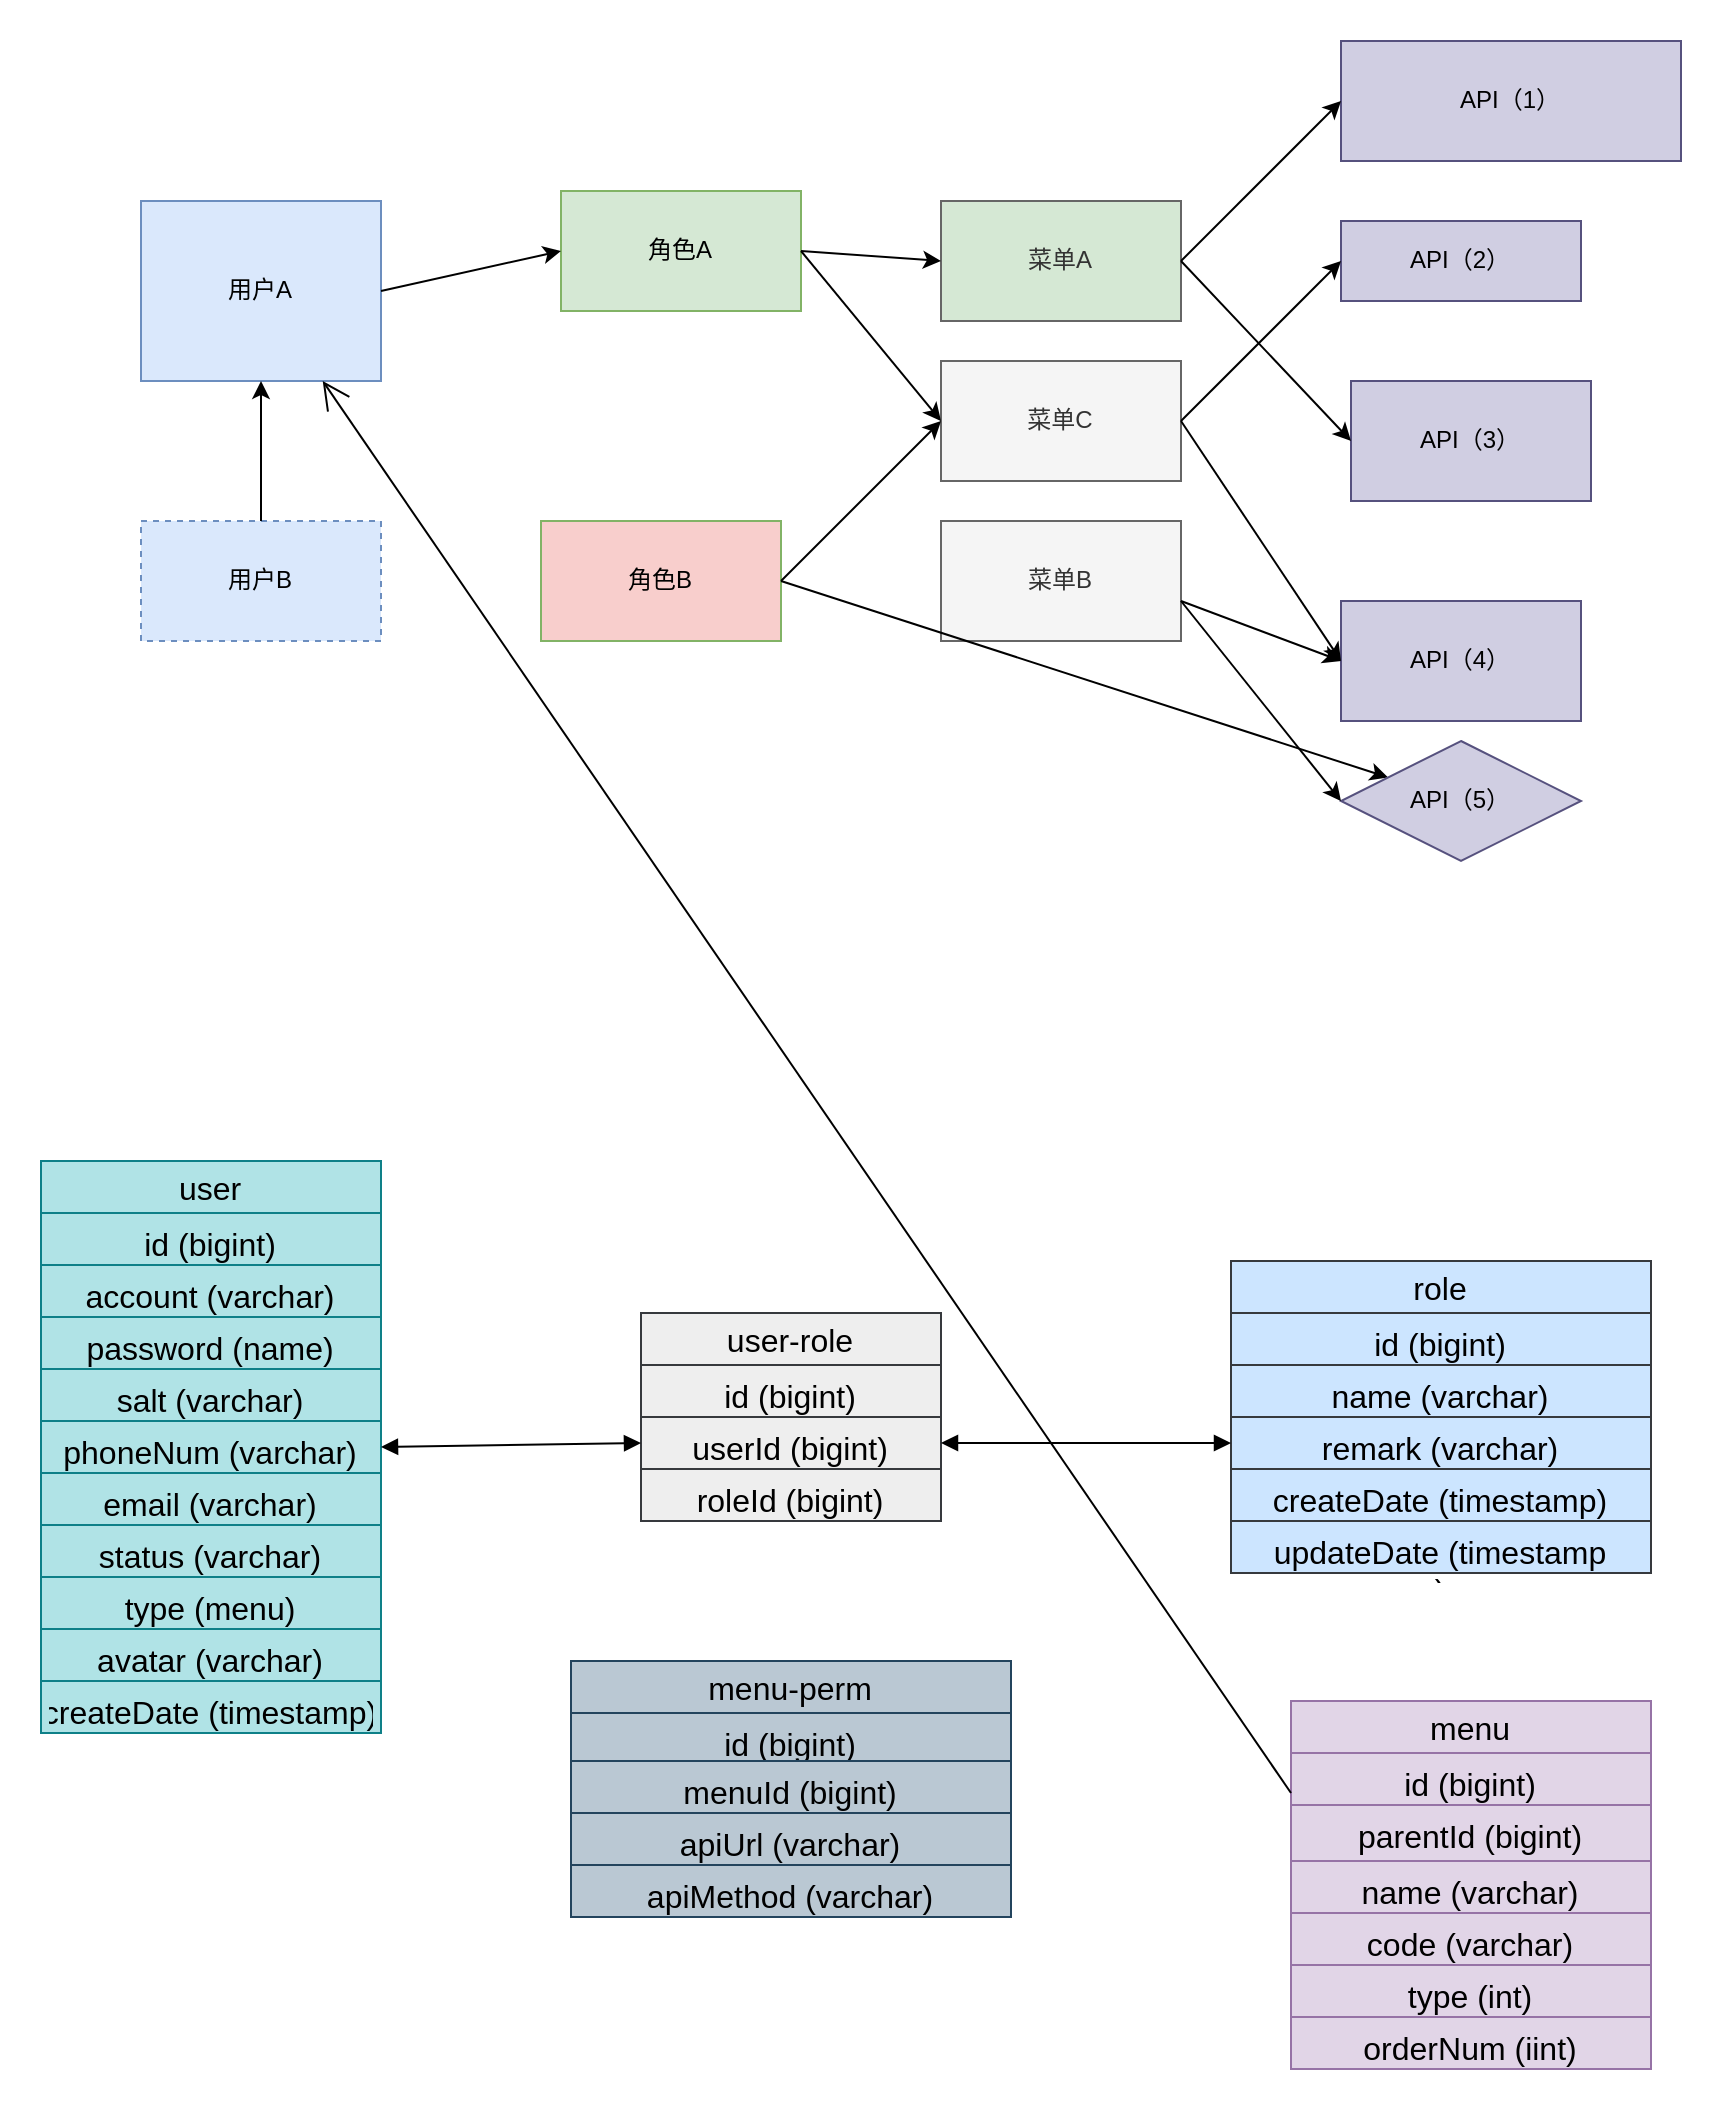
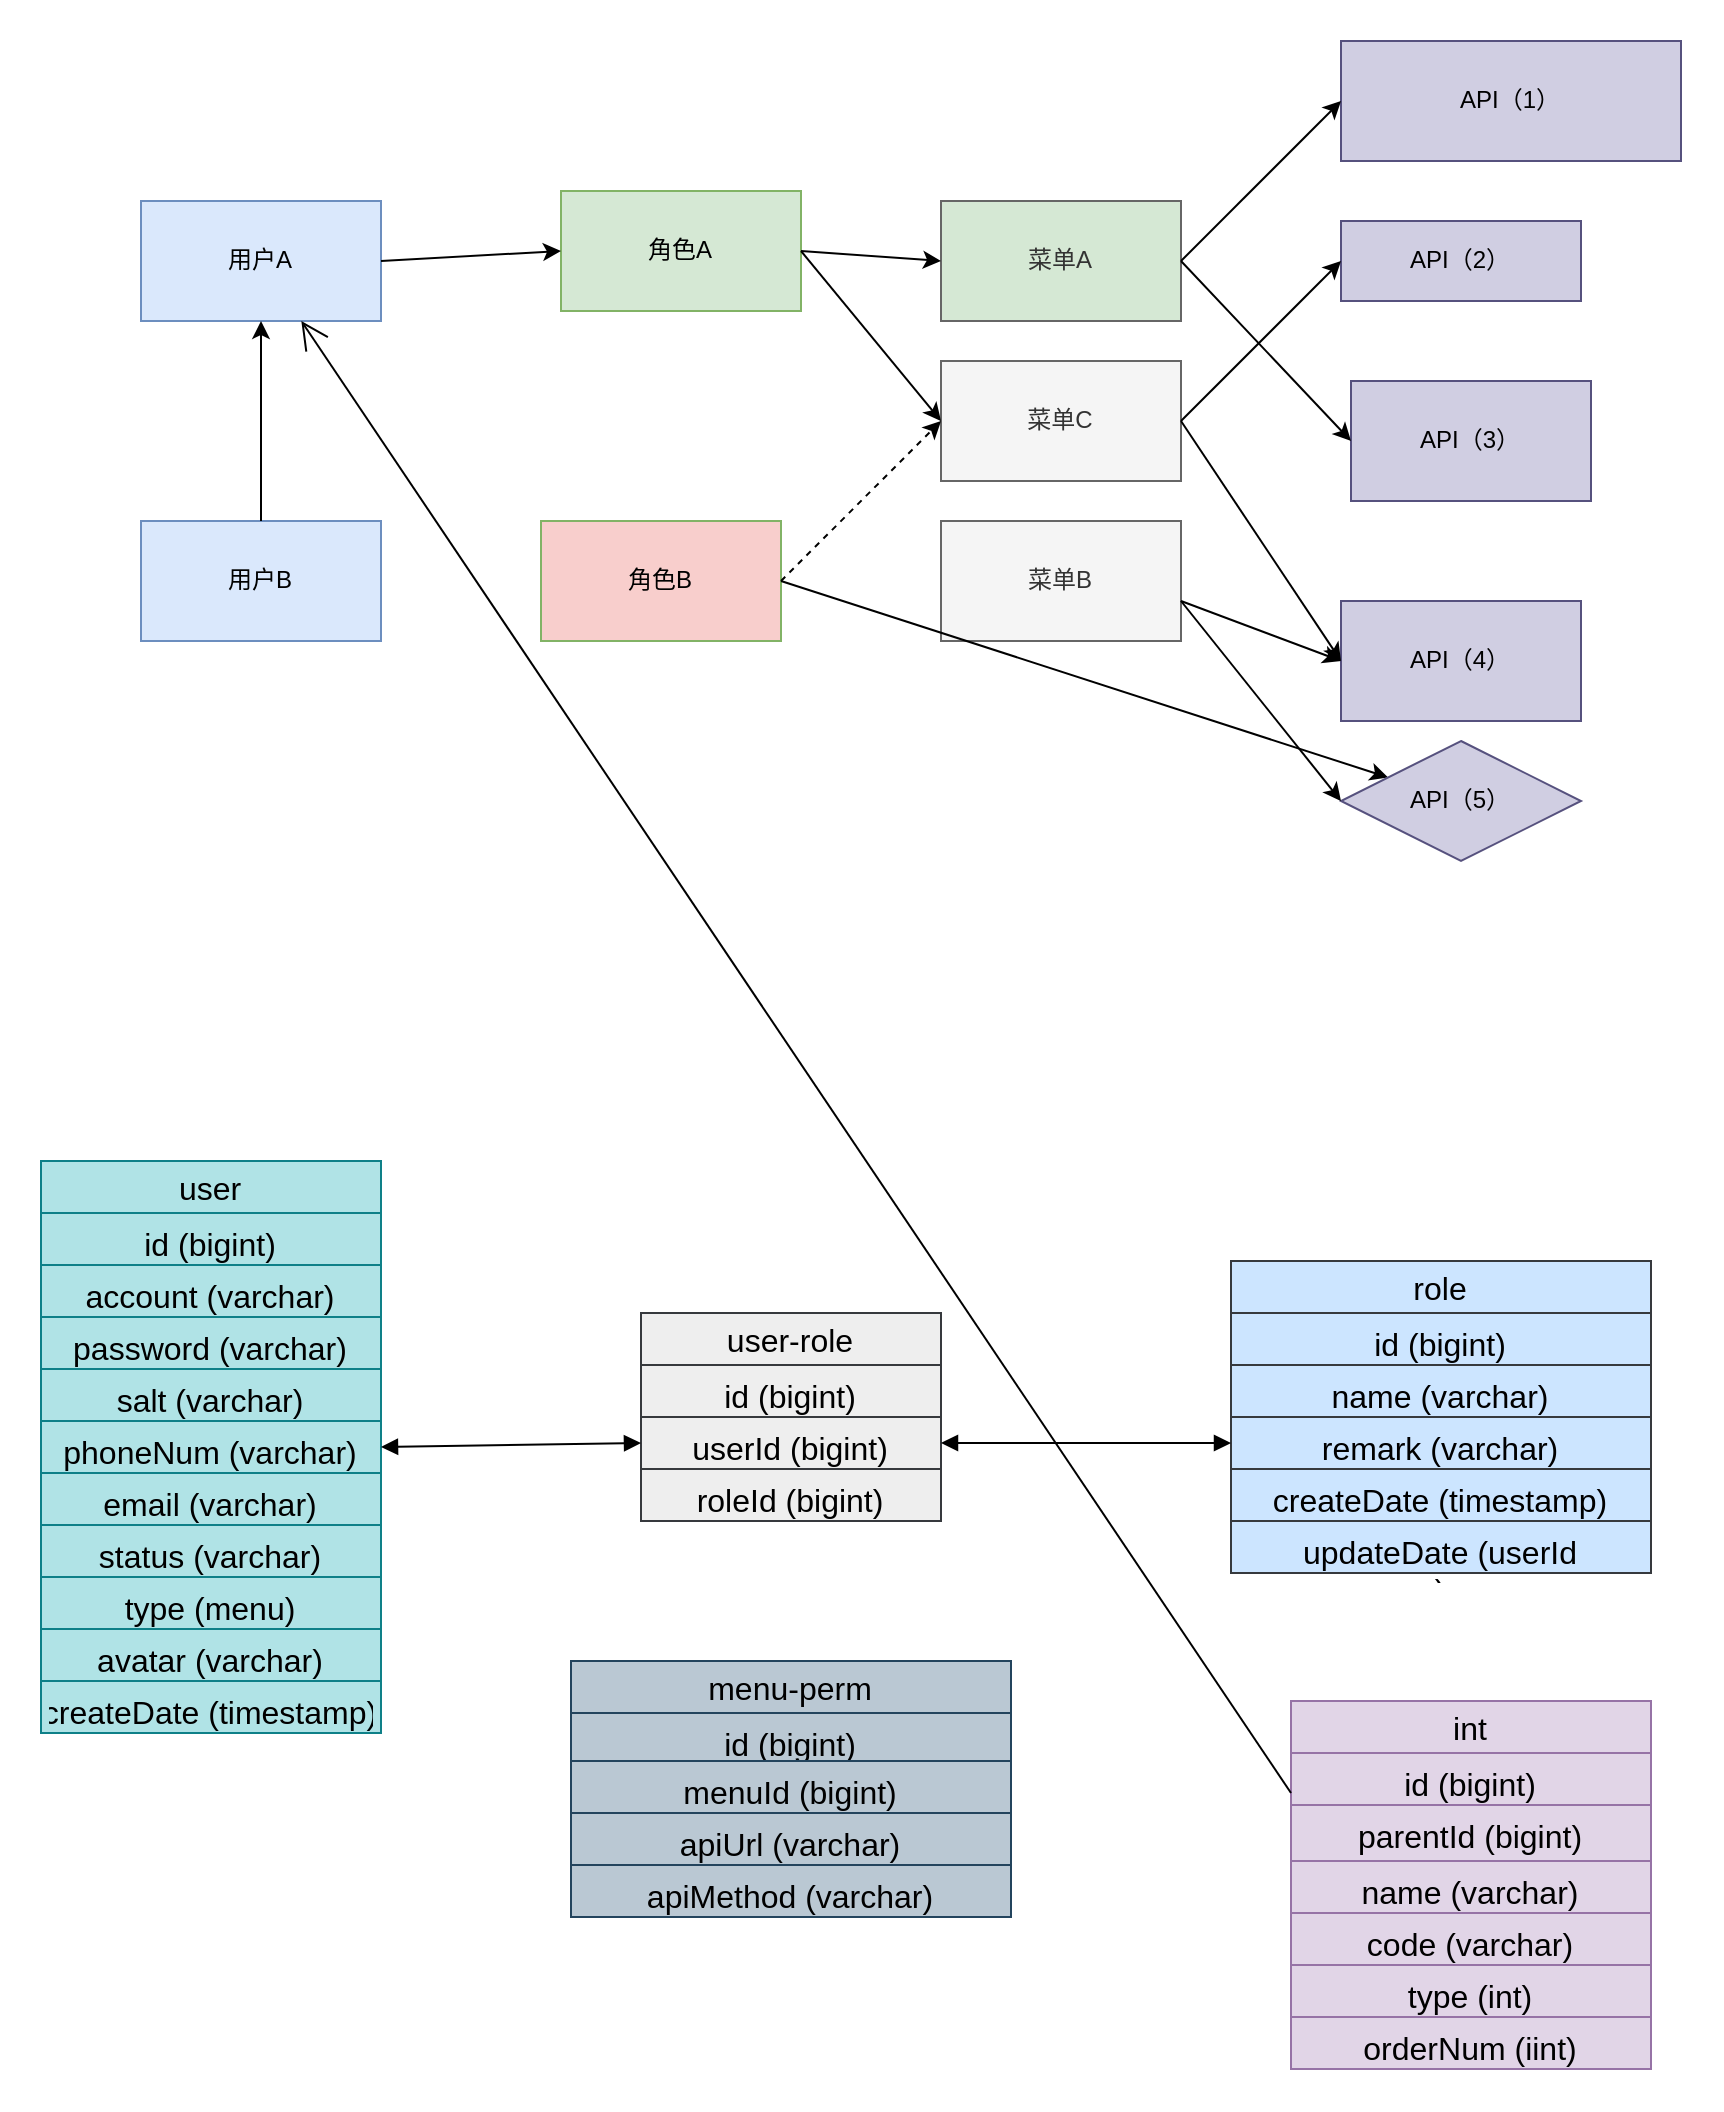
node "用户A": size 240x180 -> 240x120
edge "角色B" -> "菜单C": style solid -> dashed
node "用户B": style dashed -> solid
node "password (name)": label "password (name)" -> "password (varchar)"
node "updateDate (timestamp )": label "updateDate (timestamp )" -> "updateDate (userId )"
node "menu": label "menu" -> "int"
